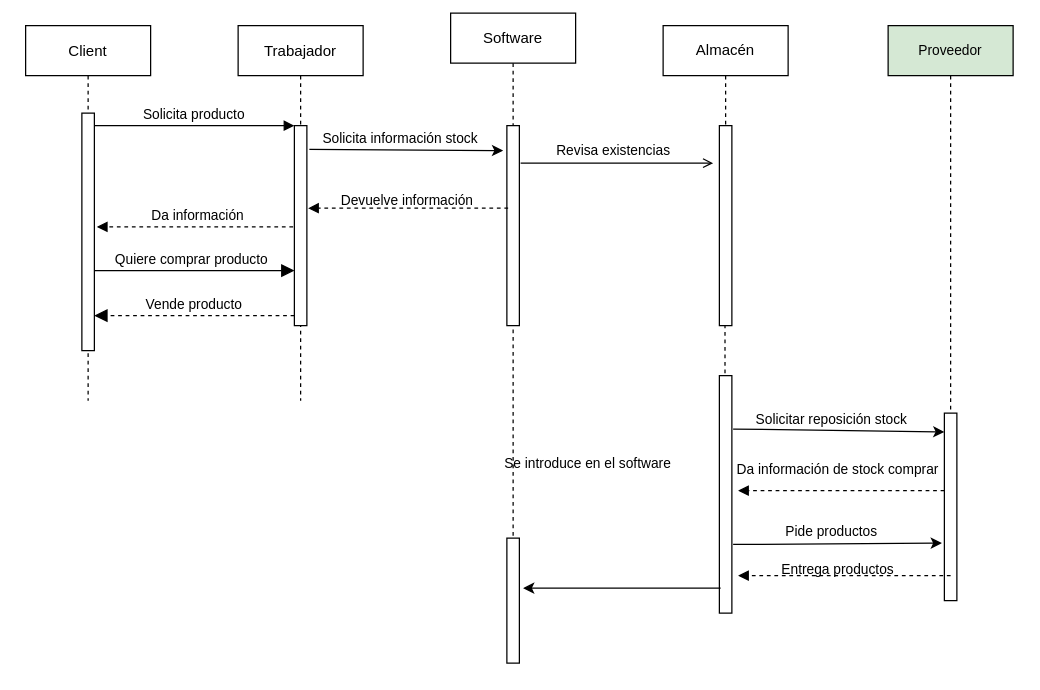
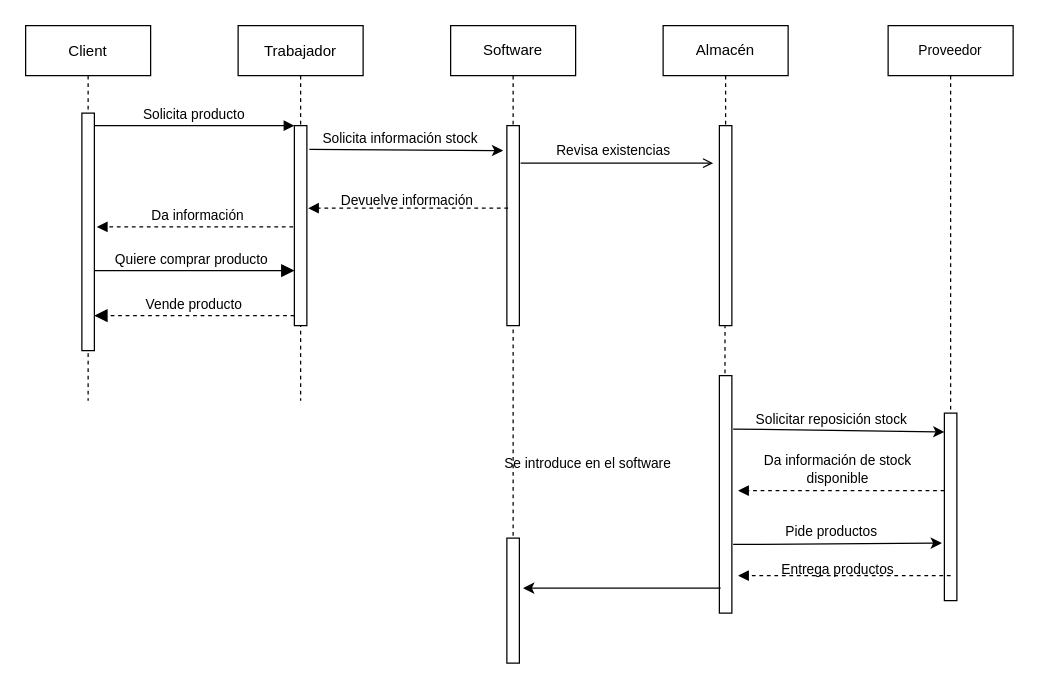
node "Software": moved (513, 38) -> (513, 51)
node "Proveedor": fillcolor #d5e8d4 -> #ffffff
node "Da información de stock comprar": label "Da información de stock comprar" -> "Da información de stock disponible"
